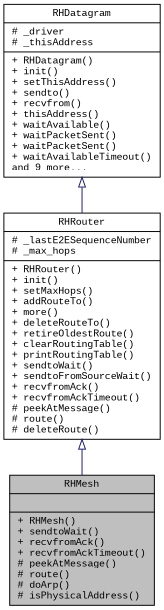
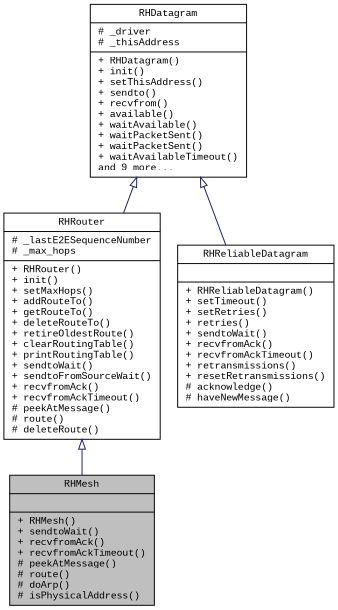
node "RHDatagram": text "+ thisAddress()" -> "+ available()"
node "RHRouter": text "+ more()" -> "+ getRouteTo()"
node "RHReliableDatagram": added
